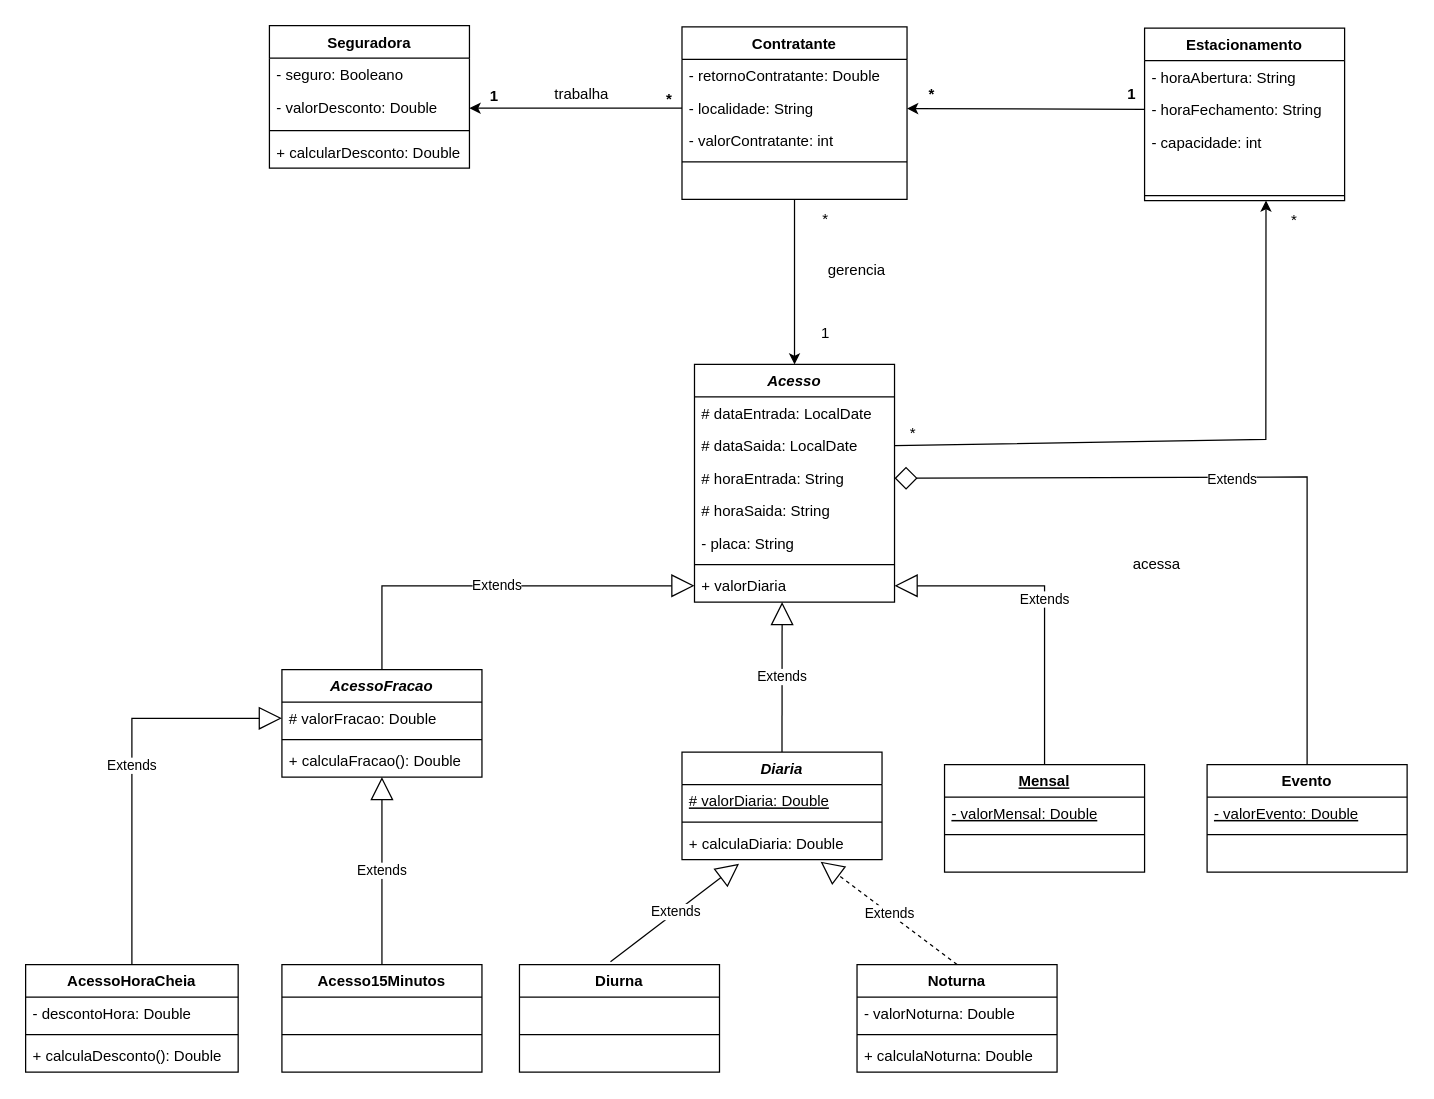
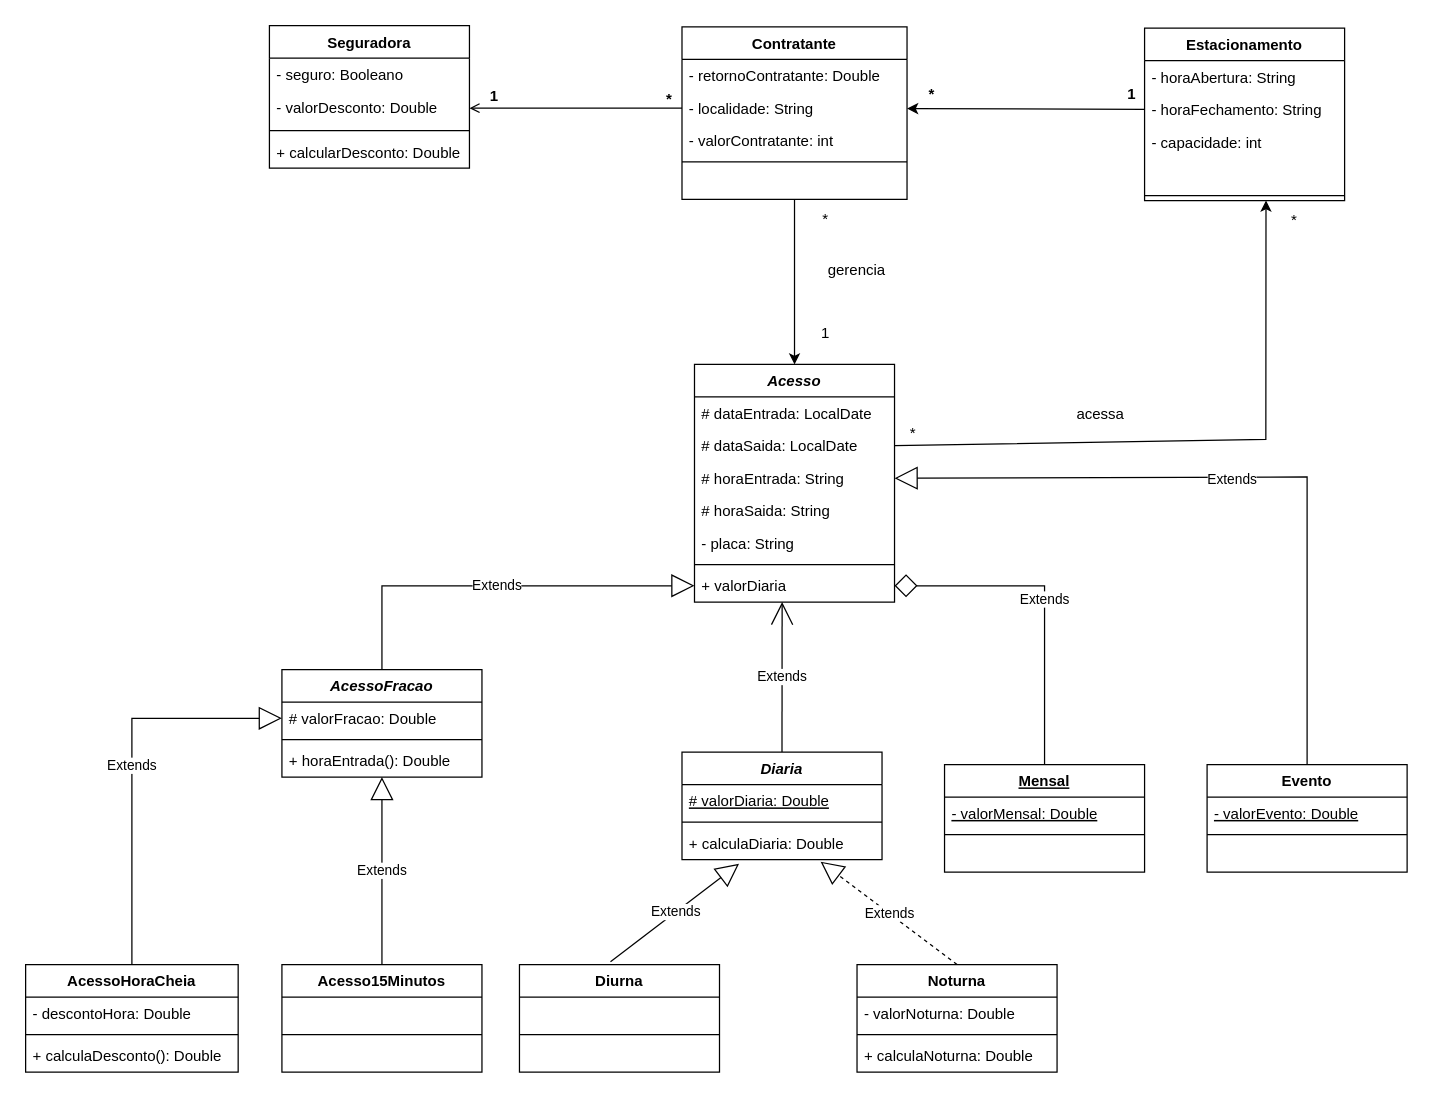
node "trabalha": removed
edge "- localidade: String" -> "- valorDesconto: Double": arrowhead classic -> open
edge "Evento" -> "# horaEntrada: String": arrowhead diamond -> block
node "acessa": moved (1157, 563) -> (1101, 413)
edge "Mensal" -> "+ valorDiaria": arrowhead block -> diamond
edge "Diaria" -> "+ valorDiaria": arrowhead block -> open
node "+ calculaFracao(): Double": label "+ calculaFracao(): Double" -> "+ horaEntrada(): Double"
